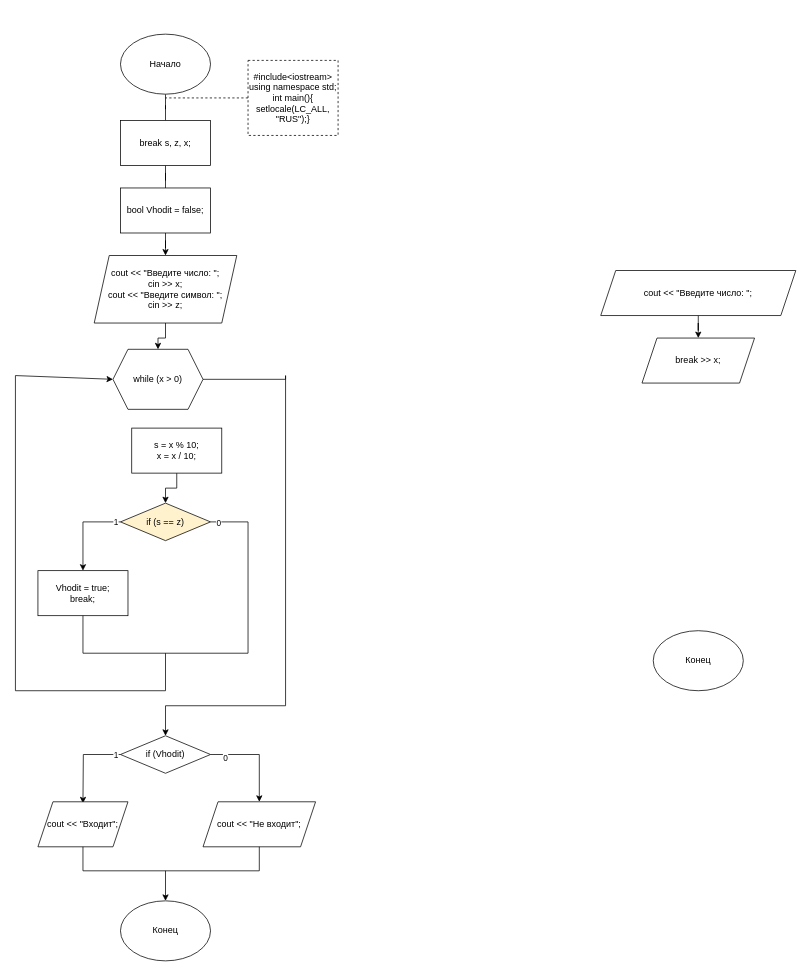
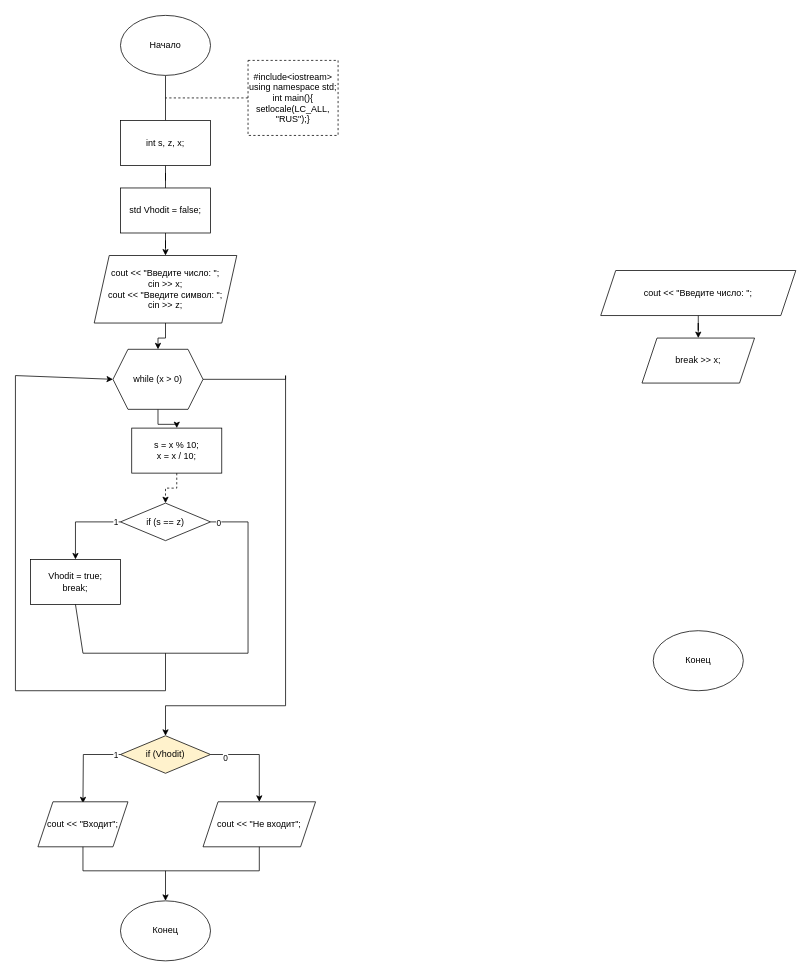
node "Начало": moved (165, 64) -> (165, 45)
node "break s, z, x;": label "break s, z, x;" -> "int s, z, x;"
node "bool Vhodit = false;": label "bool Vhodit = false;" -> "std Vhodit = false;"
edge "while (x > 0)" -> "s = x % 10; x = x / 10;": added
edge "s = x % 10; x = x / 10;" -> "if (s == z)": style solid -> dashed
node "if (s == z)": fillcolor #fff2cc -> #ffffff
node "Vhodit = true; break;": moved (83, 593) -> (75, 582)
node "if (Vhodit)": fillcolor #ffffff -> #fff2cc
